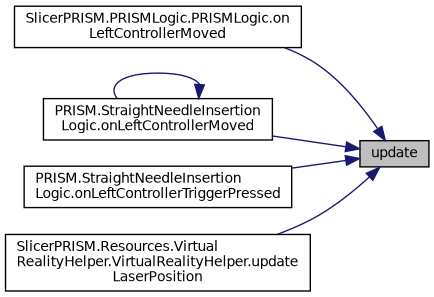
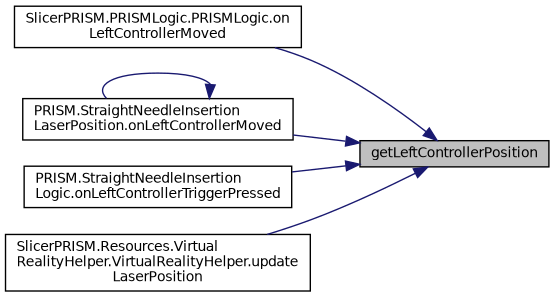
node "PRISM.StraightNeedleInsertion Logic.onLeftControllerMoved": label "PRISM.StraightNeedleInsertion Logic.onLeftControllerMoved" -> "PRISM.StraightNeedleInsertion LaserPosition.onLeftControllerMoved"
node "update": label "update" -> "getLeftControllerPosition"
